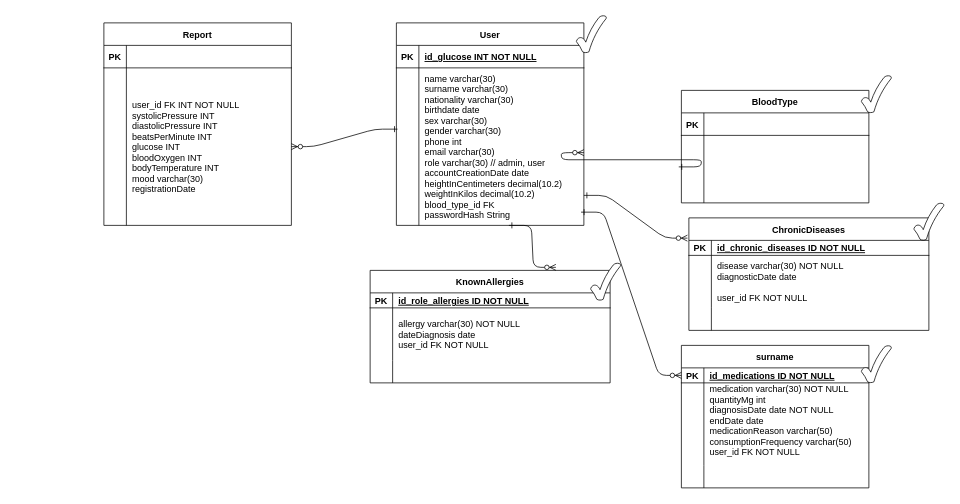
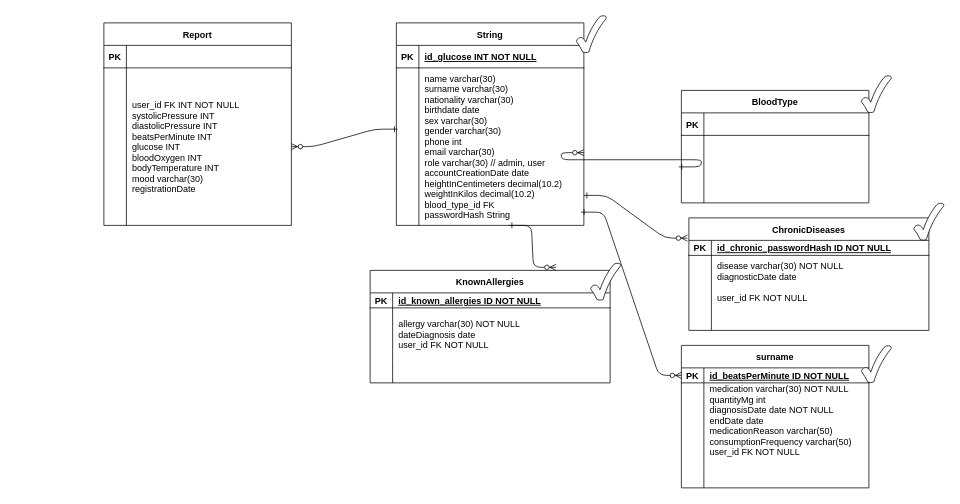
node "User": label "User" -> "String"
node "id_chronic_diseases ID NOT NULL": label "id_chronic_diseases ID NOT NULL" -> "id_chronic_passwordHash ID NOT NULL"
node "id_role_allergies ID NOT NULL": label "id_role_allergies ID NOT NULL" -> "id_known_allergies ID NOT NULL"
node "id_medications ID NOT NULL": label "id_medications ID NOT NULL" -> "id_beatsPerMinute ID NOT NULL"
